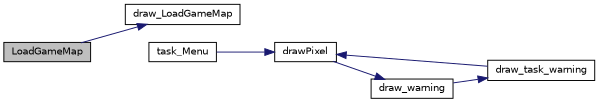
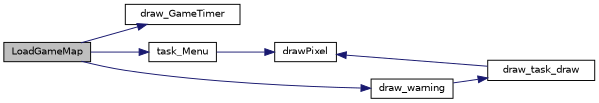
node "draw_LoadGameMap": label "draw_LoadGameMap" -> "draw_GameTimer"
edge "LoadGameMap" -> "task_Menu": added
edge "drawPixel" -> "draw_warning": now "LoadGameMap" -> "draw_warning"
node "draw_task_warning": label "draw_task_warning" -> "draw_task_draw"
